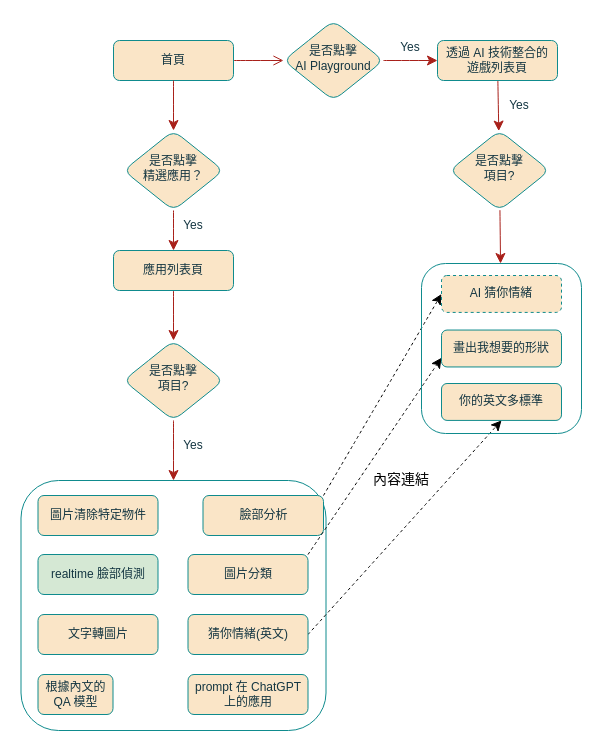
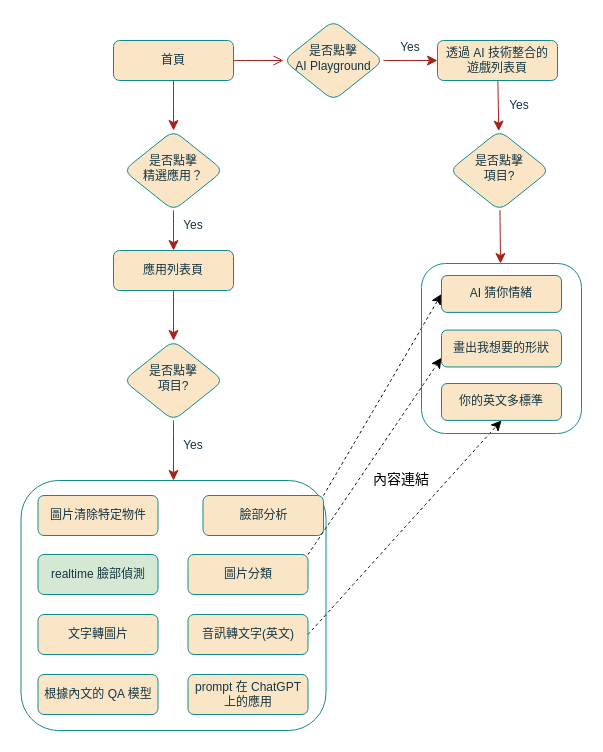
node "AI 猜你情緒": style dashed -> solid
node "猜你情緒(英文)": label "猜你情緒(英文)" -> "音訊轉文字(英文)"
node "根據內文的 QA 模型": size 75x40 -> 120x40
